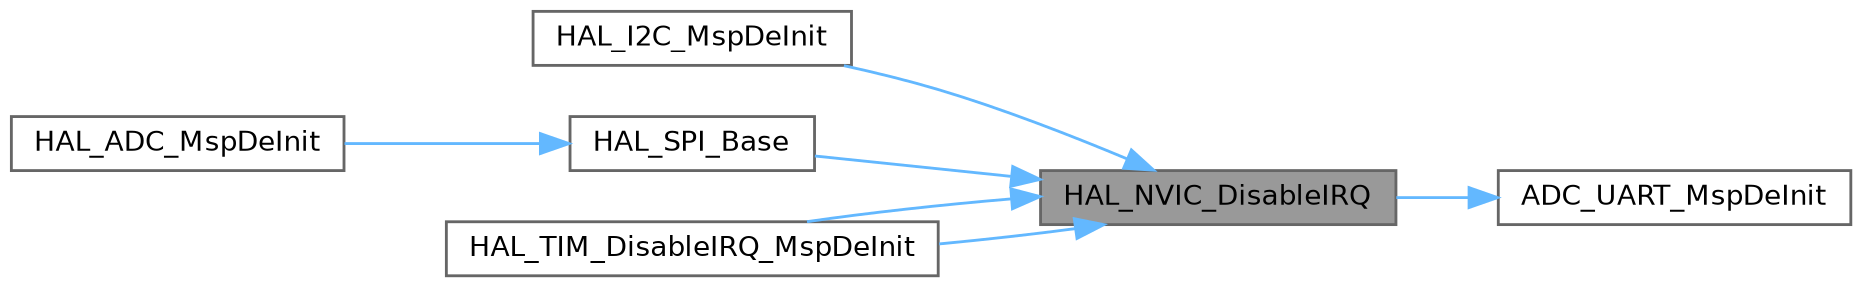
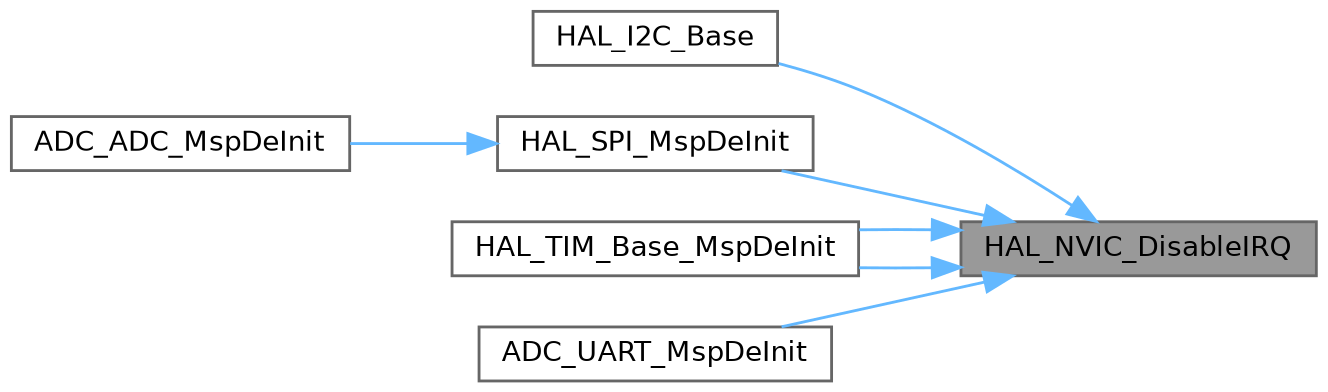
node "HAL_I2C_MspDeInit": label "HAL_I2C_MspDeInit" -> "HAL_I2C_Base"
node "HAL_ADC_MspDeInit": label "HAL_ADC_MspDeInit" -> "ADC_ADC_MspDeInit"
node "HAL_SPI_Base": label "HAL_SPI_Base" -> "HAL_SPI_MspDeInit"
edge "HAL_NVIC_DisableIRQ" -> "ADC_UART_MspDeInit": reversed
node "HAL_TIM_DisableIRQ_MspDeInit": label "HAL_TIM_DisableIRQ_MspDeInit" -> "HAL_TIM_Base_MspDeInit"
